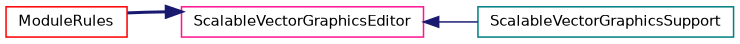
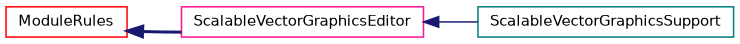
edge "ModuleRules" -> "ScalableVectorGraphicsEditor": reversed
